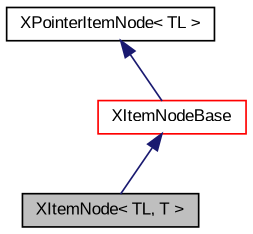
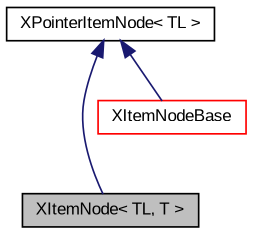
edge "XItemNode< TL, T >" -> "XItemNodeBase": now "XItemNode< TL, T >" -> "XPointerItemNode< TL >"
